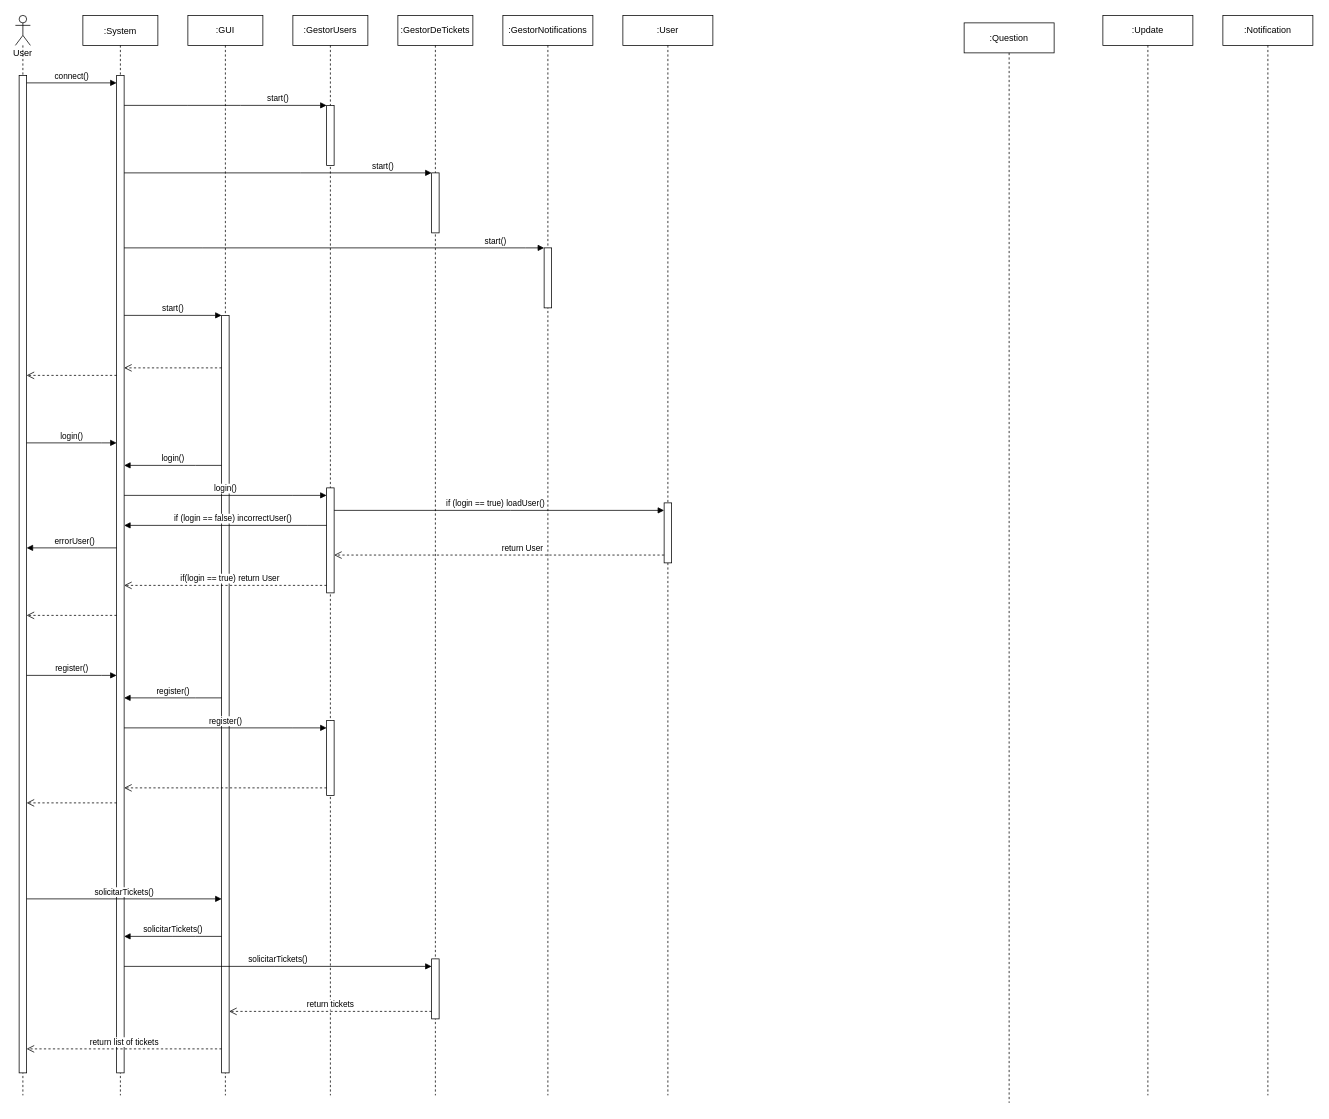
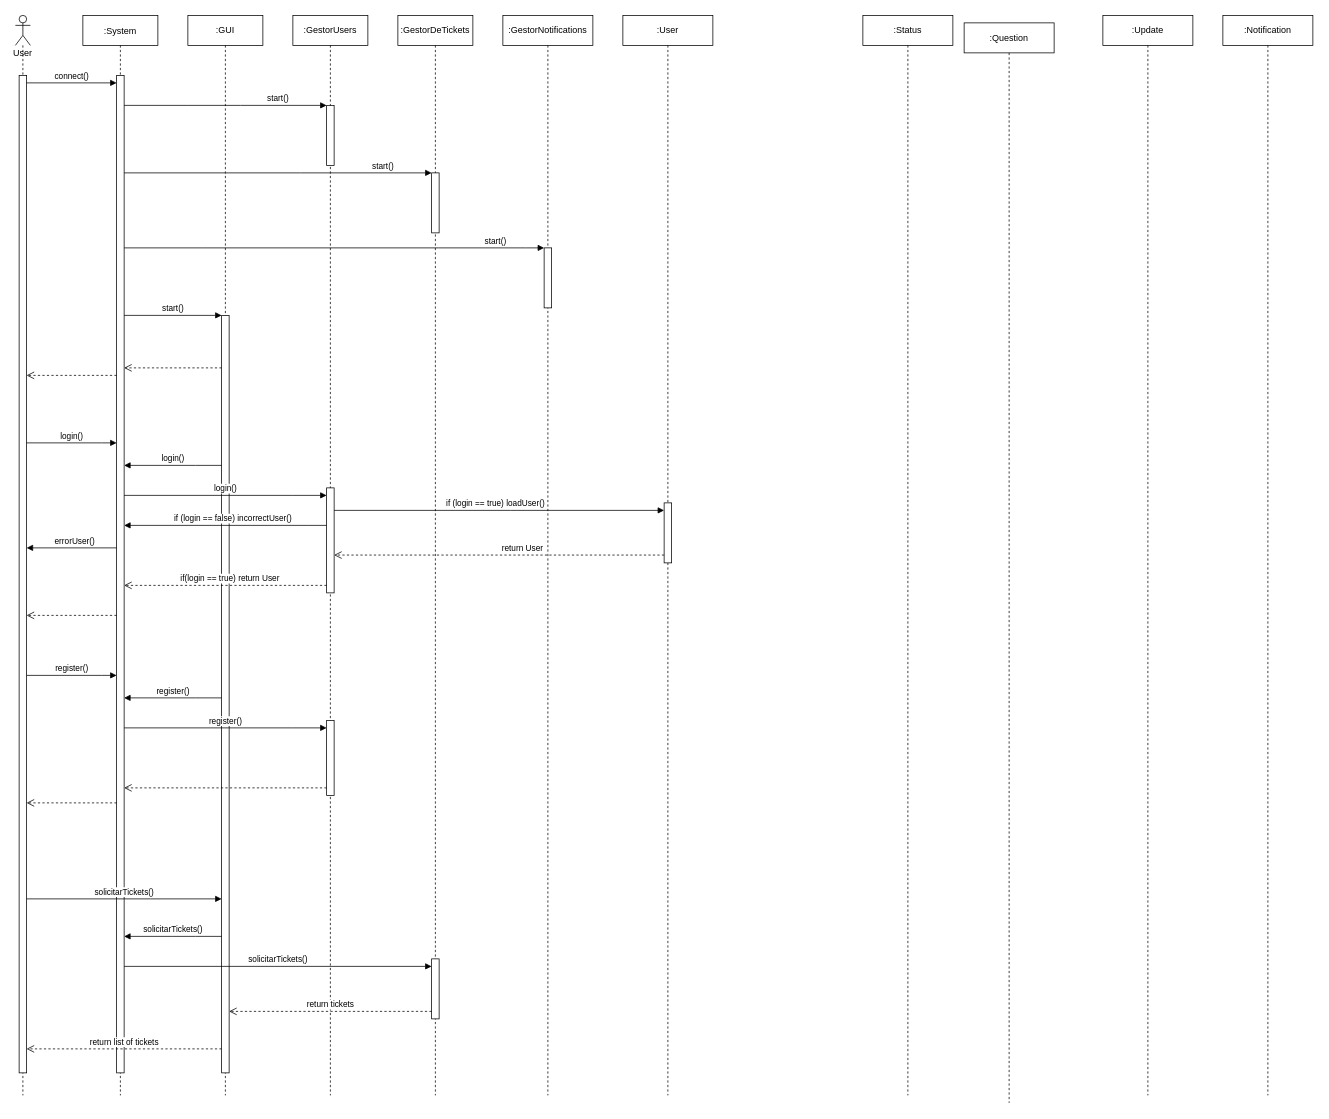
node ":Status": added
